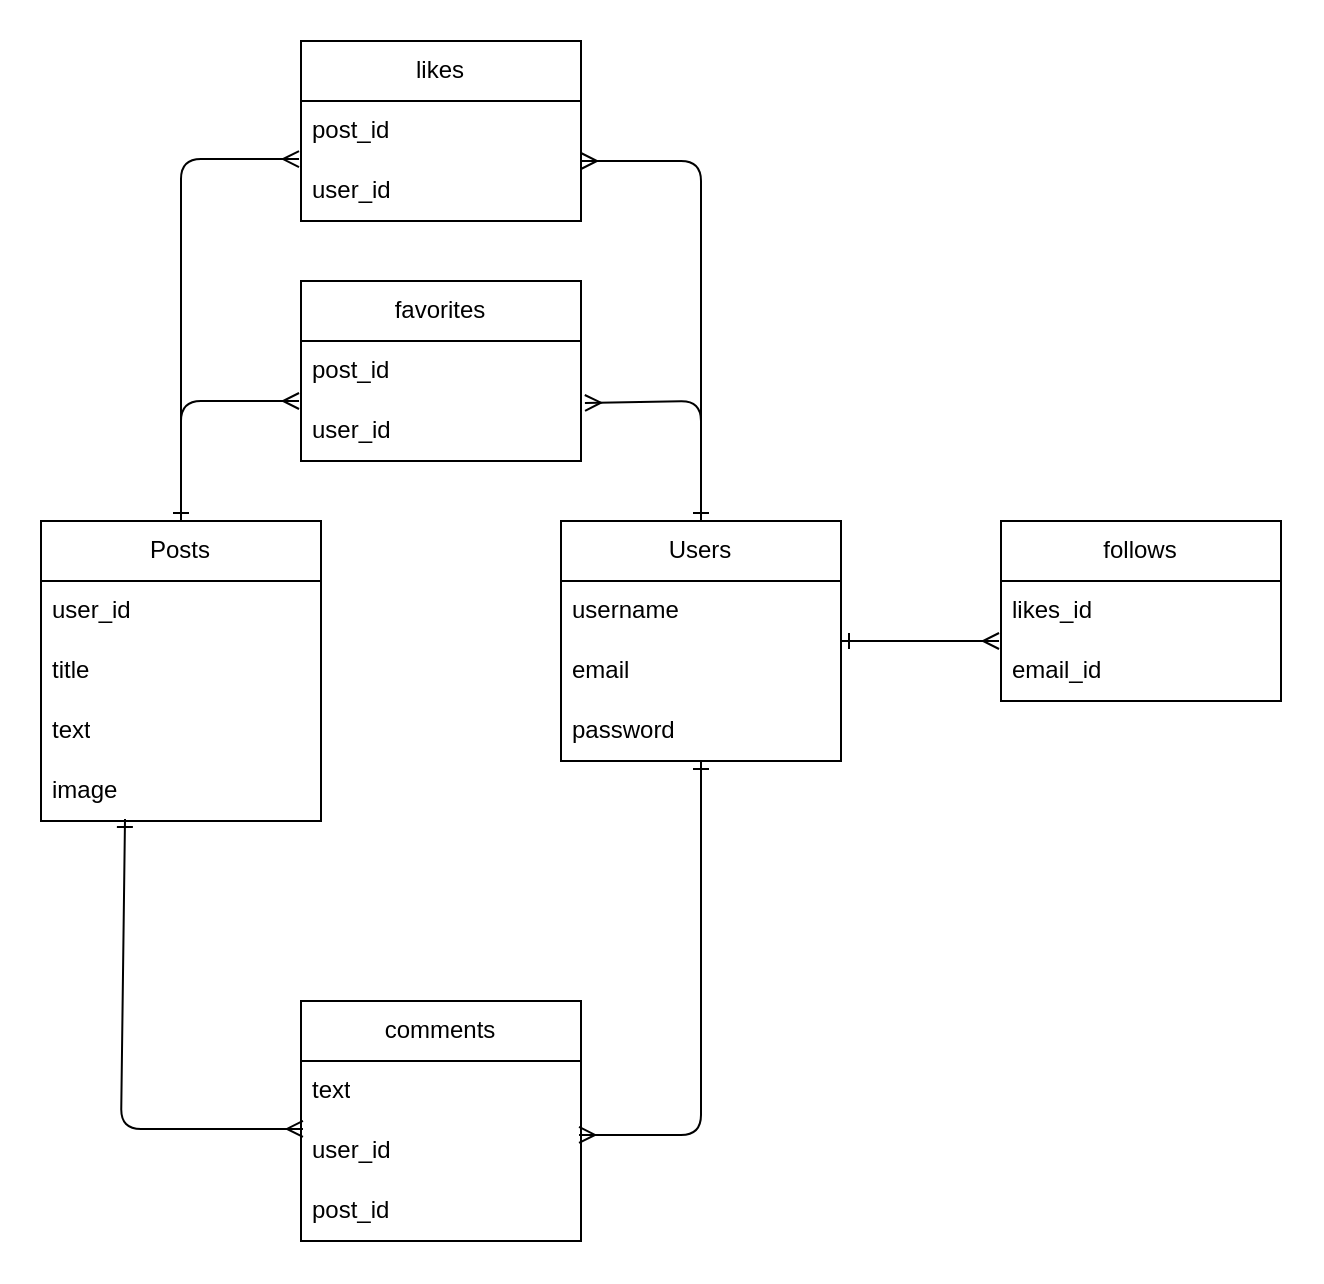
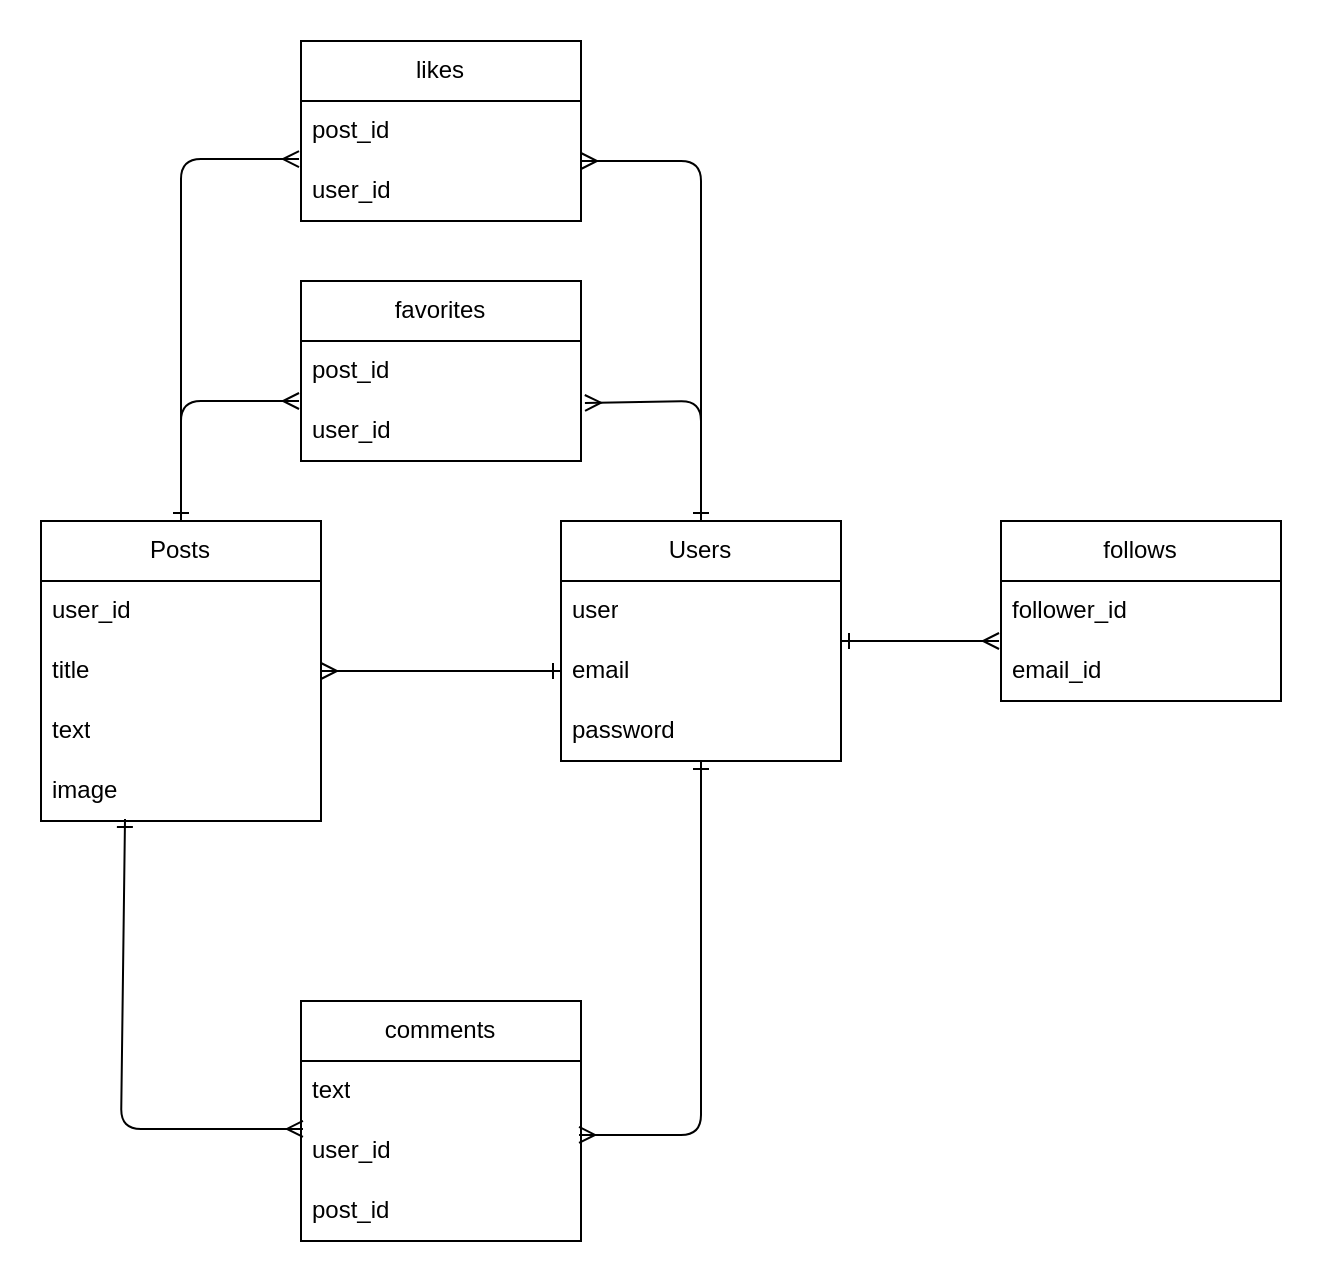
node "username": label "username" -> "user"
node "likes_id": label "likes_id" -> "follower_id"
edge "title" -- "email": added
